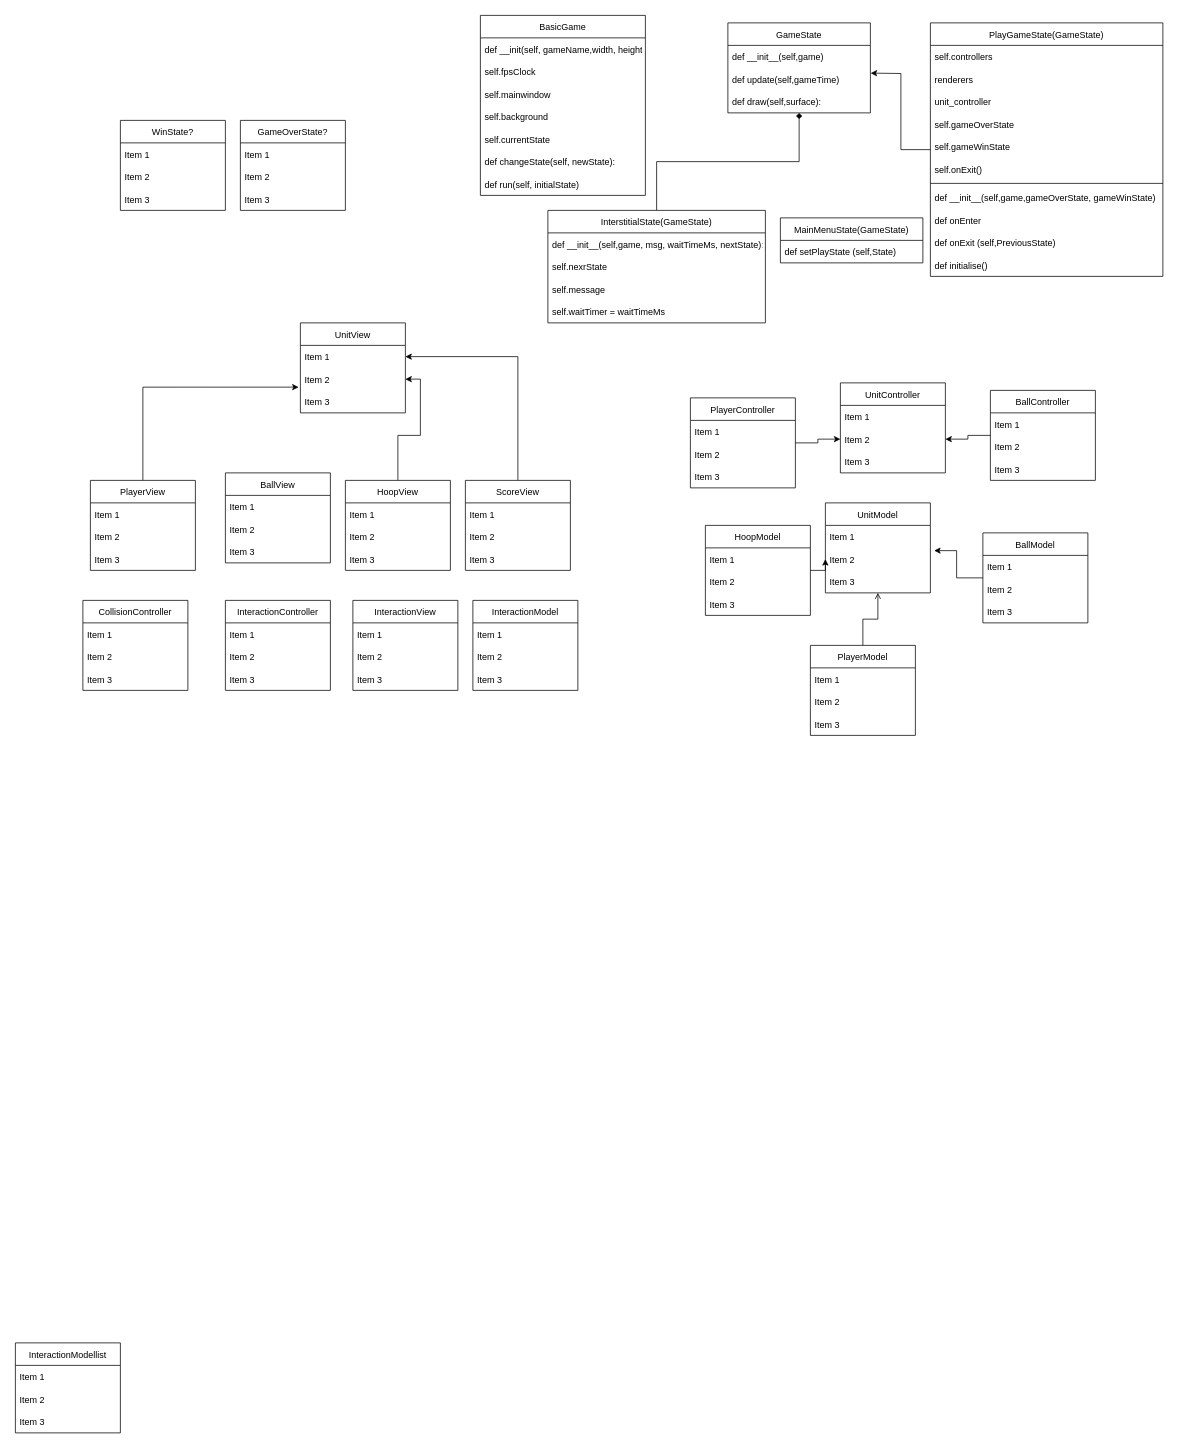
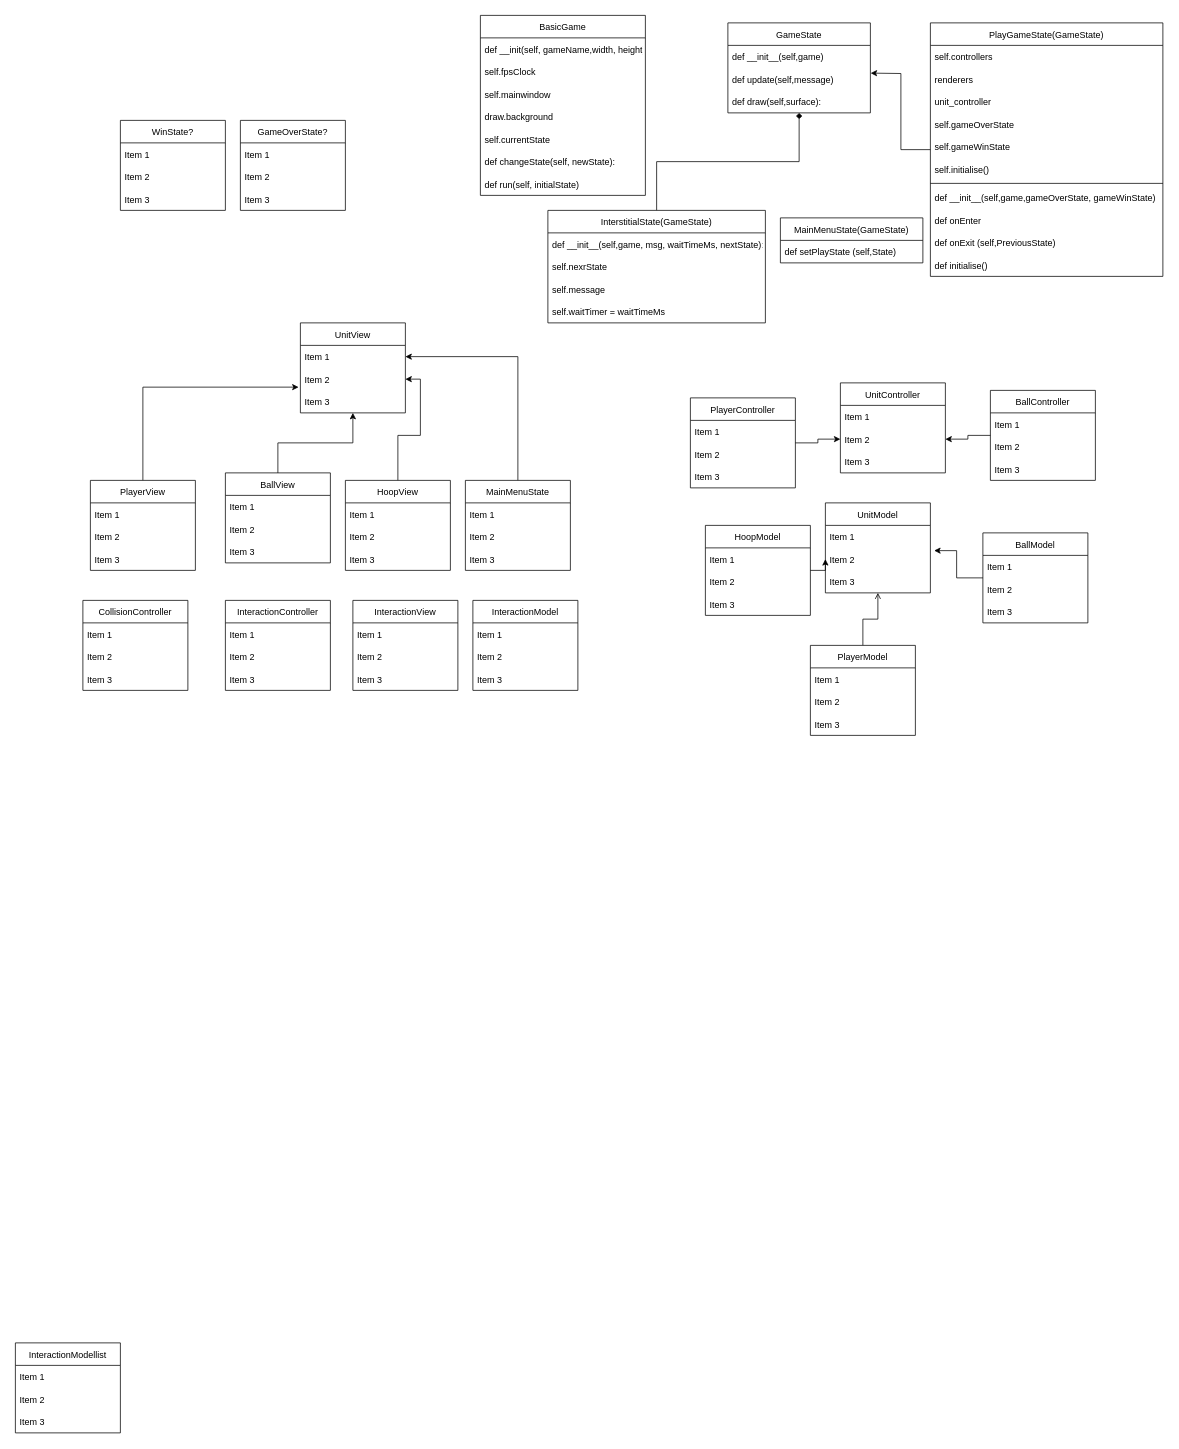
node "def update(self,gameTime)": label "def update(self,gameTime)" -> "def update(self,message)"
node "self.background": label "self.background" -> "draw.background"
node "self.onExit()": label "self.onExit()" -> "self.initialise()"
edge "BallView" -> "UnitView": added
node "ScoreView": label "ScoreView" -> "MainMenuState"
